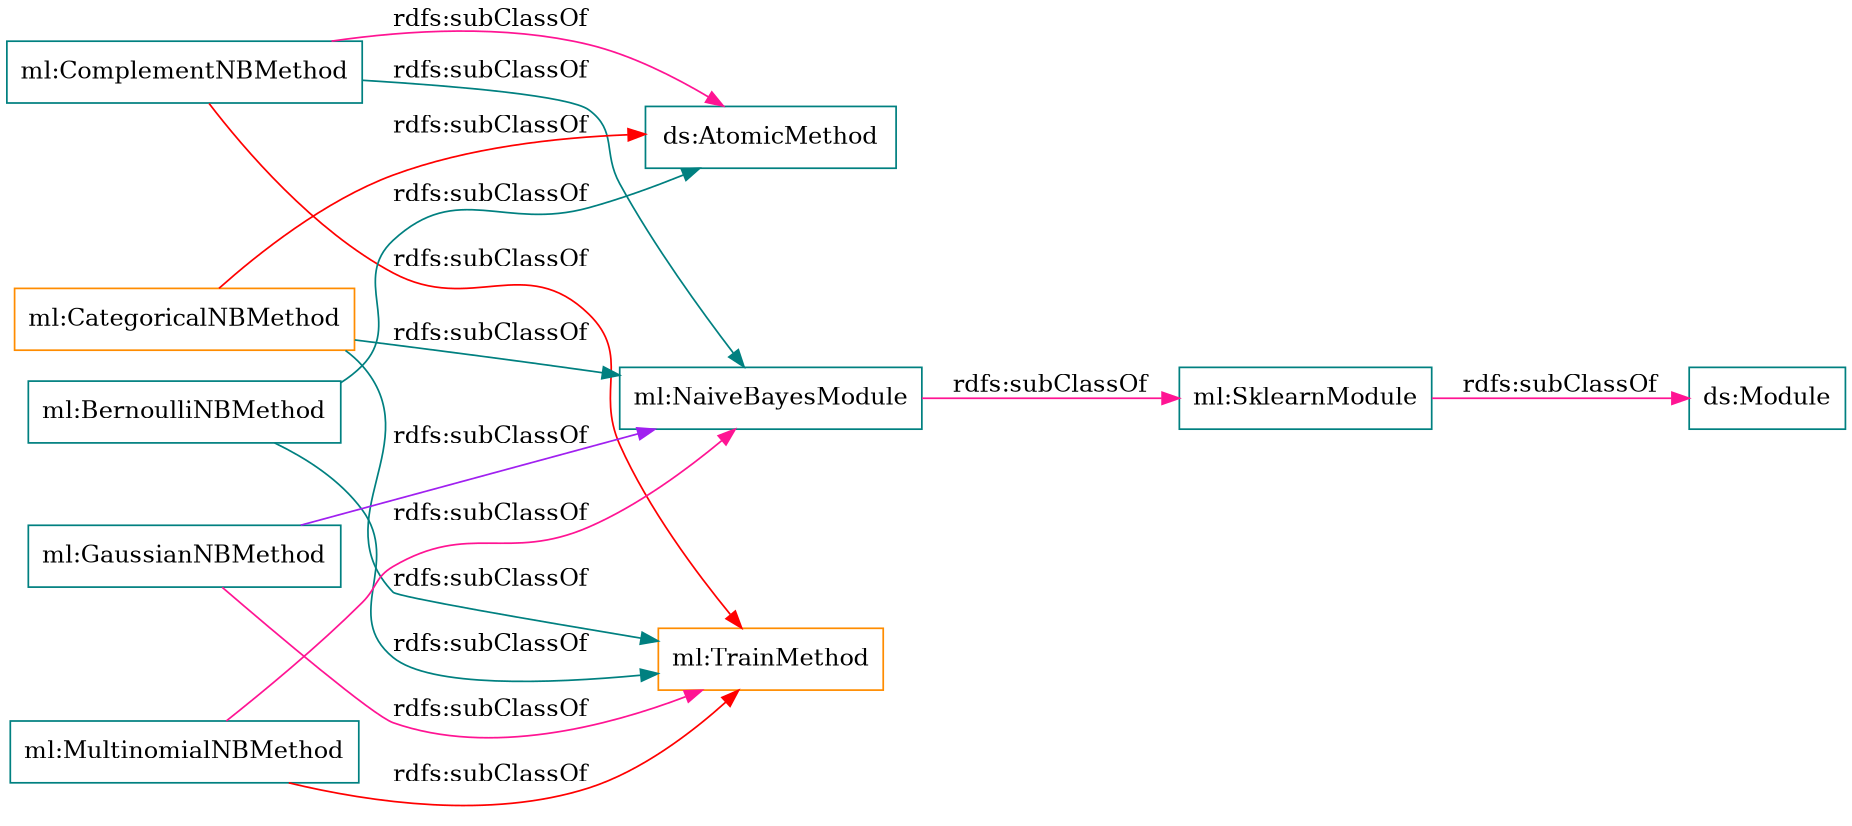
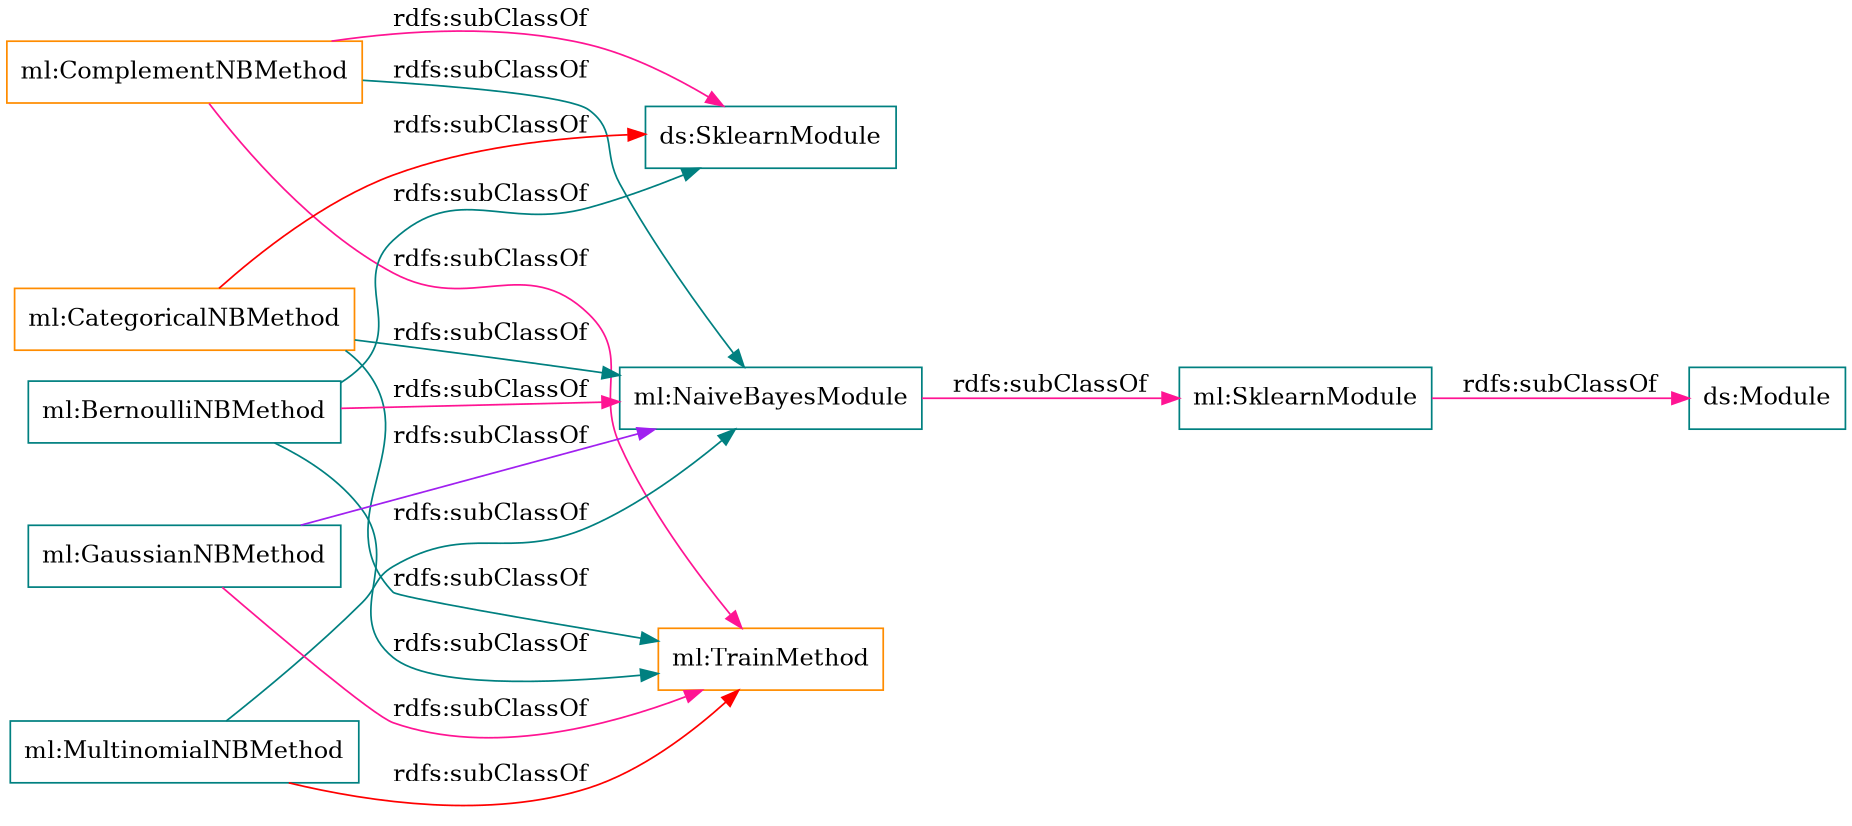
node "ml:ComplementNBMethod": color teal -> darkorange
node "ds:AtomicMethod": label "ds:AtomicMethod" -> "ds:SklearnModule"
edge "ml:ComplementNBMethod" -> "ml:TrainMethod": color red -> deeppink
edge "ml:BernoulliNBMethod" -> "ml:NaiveBayesModule": added, label "rdfs:subClassOf"
edge "ml:MultinomialNBMethod" -> "ml:NaiveBayesModule": color deeppink -> teal
